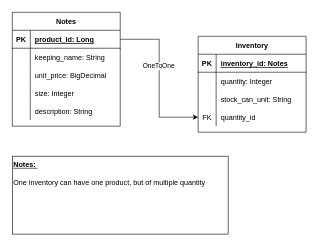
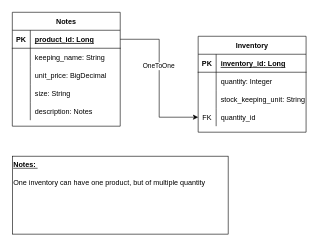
node "inventory_id: Notes": label "inventory_id: Notes" -> "inventory_id: Long"
node "size: Integer": label "size: Integer" -> "size: String"
node "stock_can_unit: String": label "stock_can_unit: String" -> "stock_keeping_unit: String"
node "description: String": label "description: String" -> "description: Notes"
